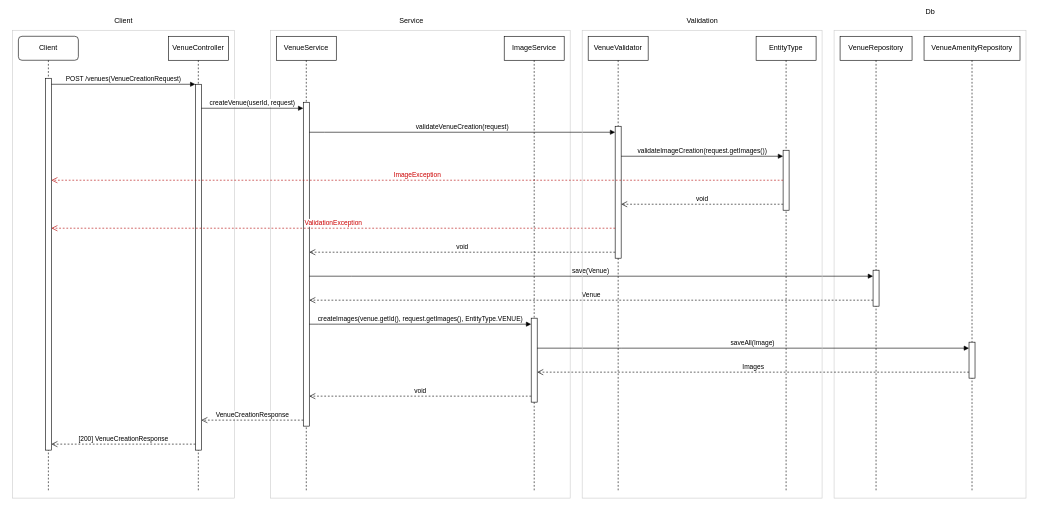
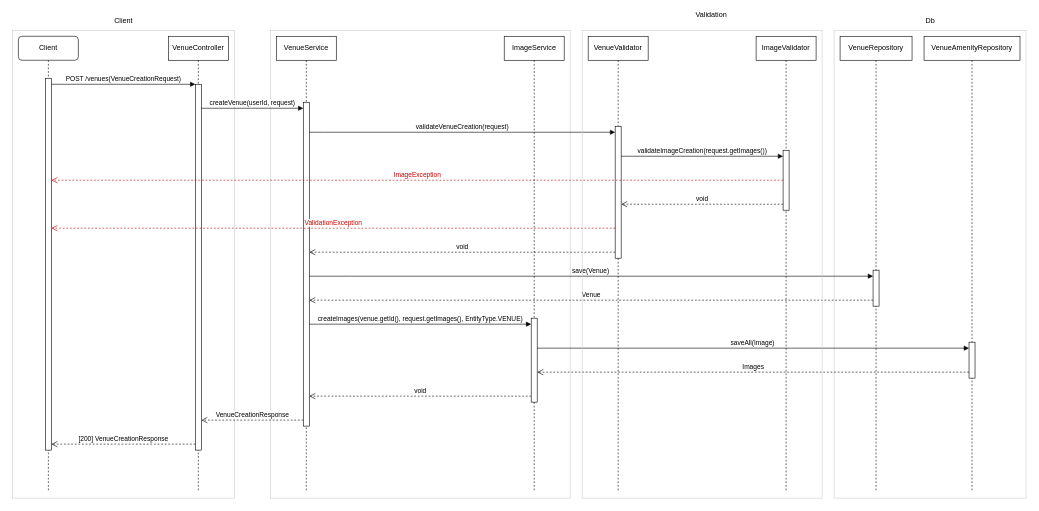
node "Db": moved (930, 12) -> (930, 21)
node "Service": removed
node "Validation": moved (702, 21) -> (711, 15)
node "EntityType": label "EntityType" -> "ImageValidator"
